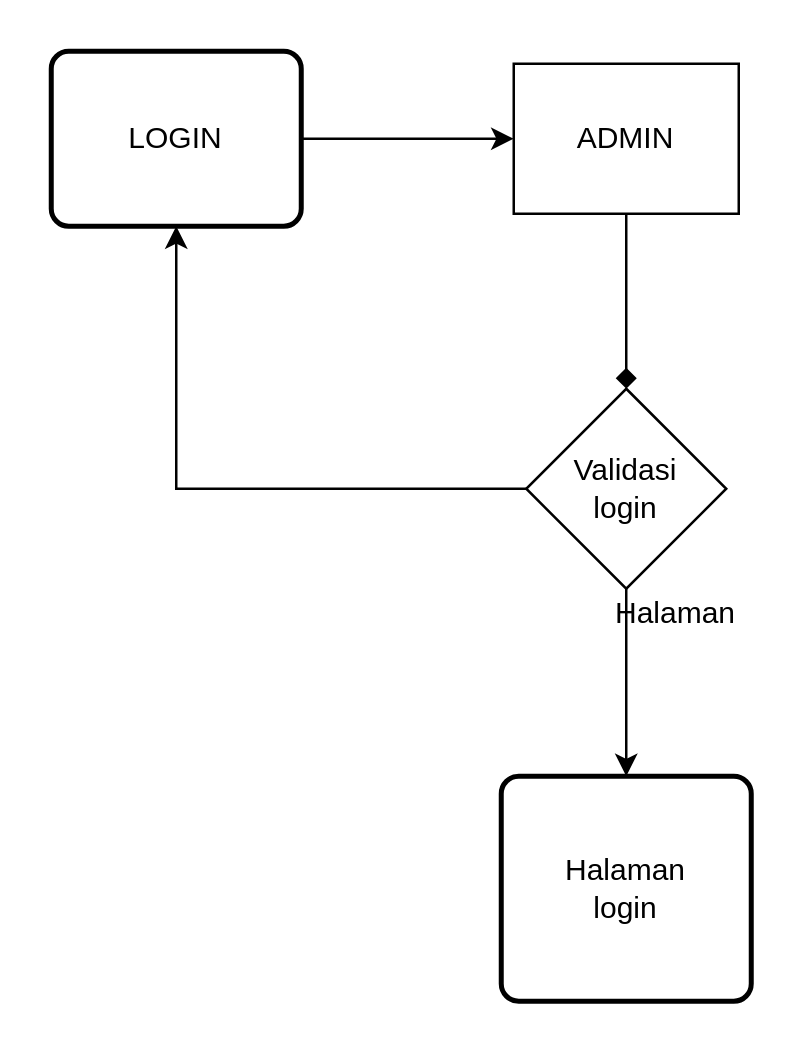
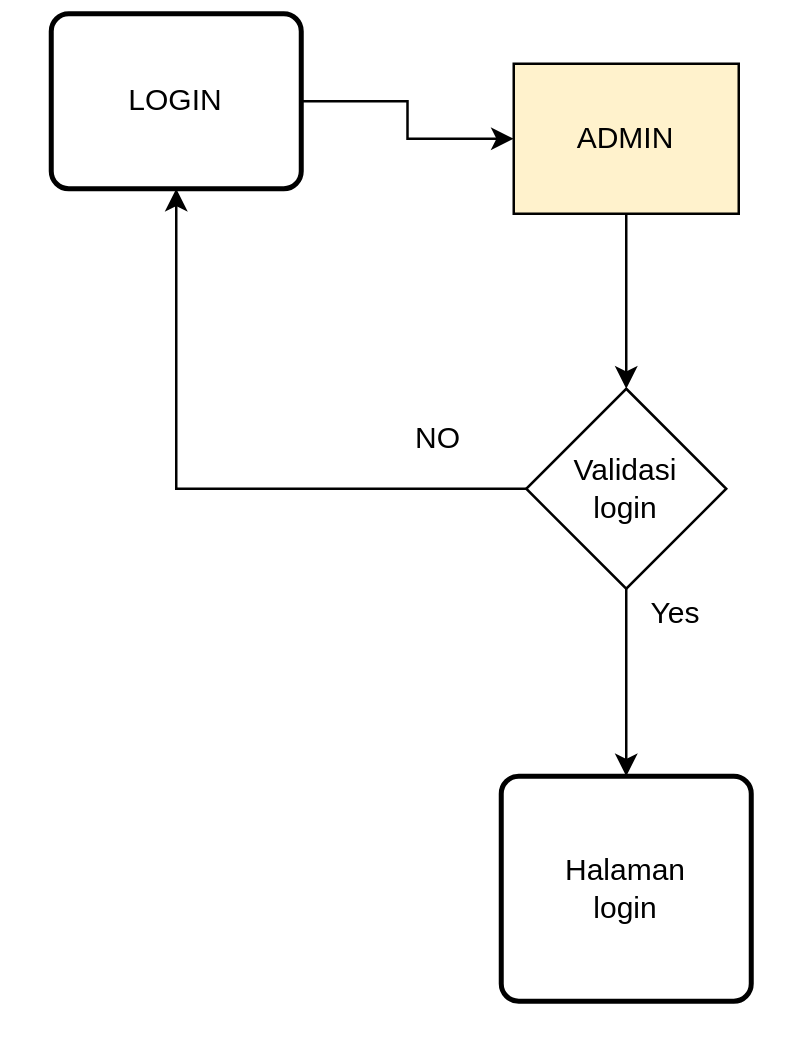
node "LOGIN": moved (176, 139) -> (176, 101)
node "ADMIN": fillcolor #ffffff -> #fff2cc
edge "ADMIN" -> "Validasi login": arrowhead diamond -> classic
node "NO": added
node "Halaman": label "Halaman" -> "Yes"
